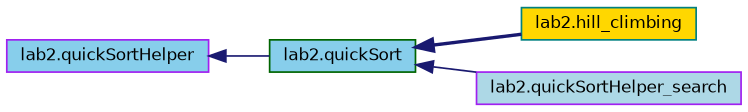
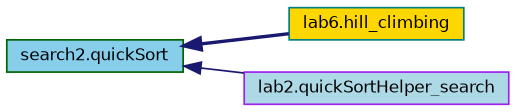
node "lab2.hill_climbing": label "lab2.hill_climbing" -> "lab6.hill_climbing"
node "lab2.quickSortHelper": removed
node "lab2.quickSort": label "lab2.quickSort" -> "search2.quickSort"
